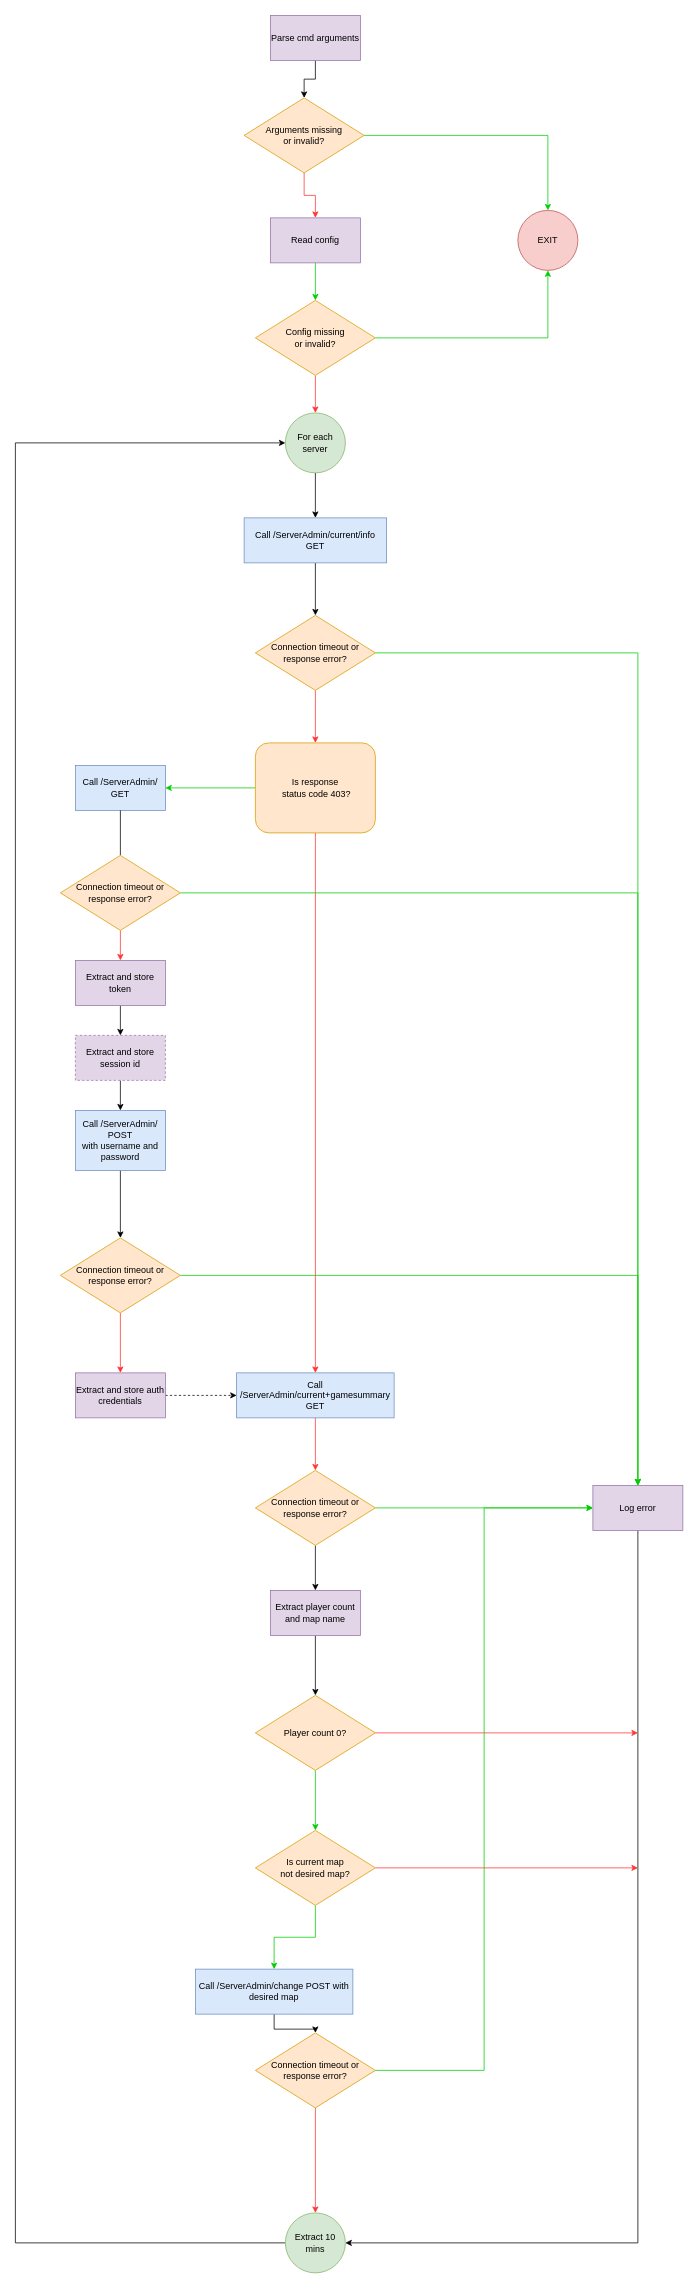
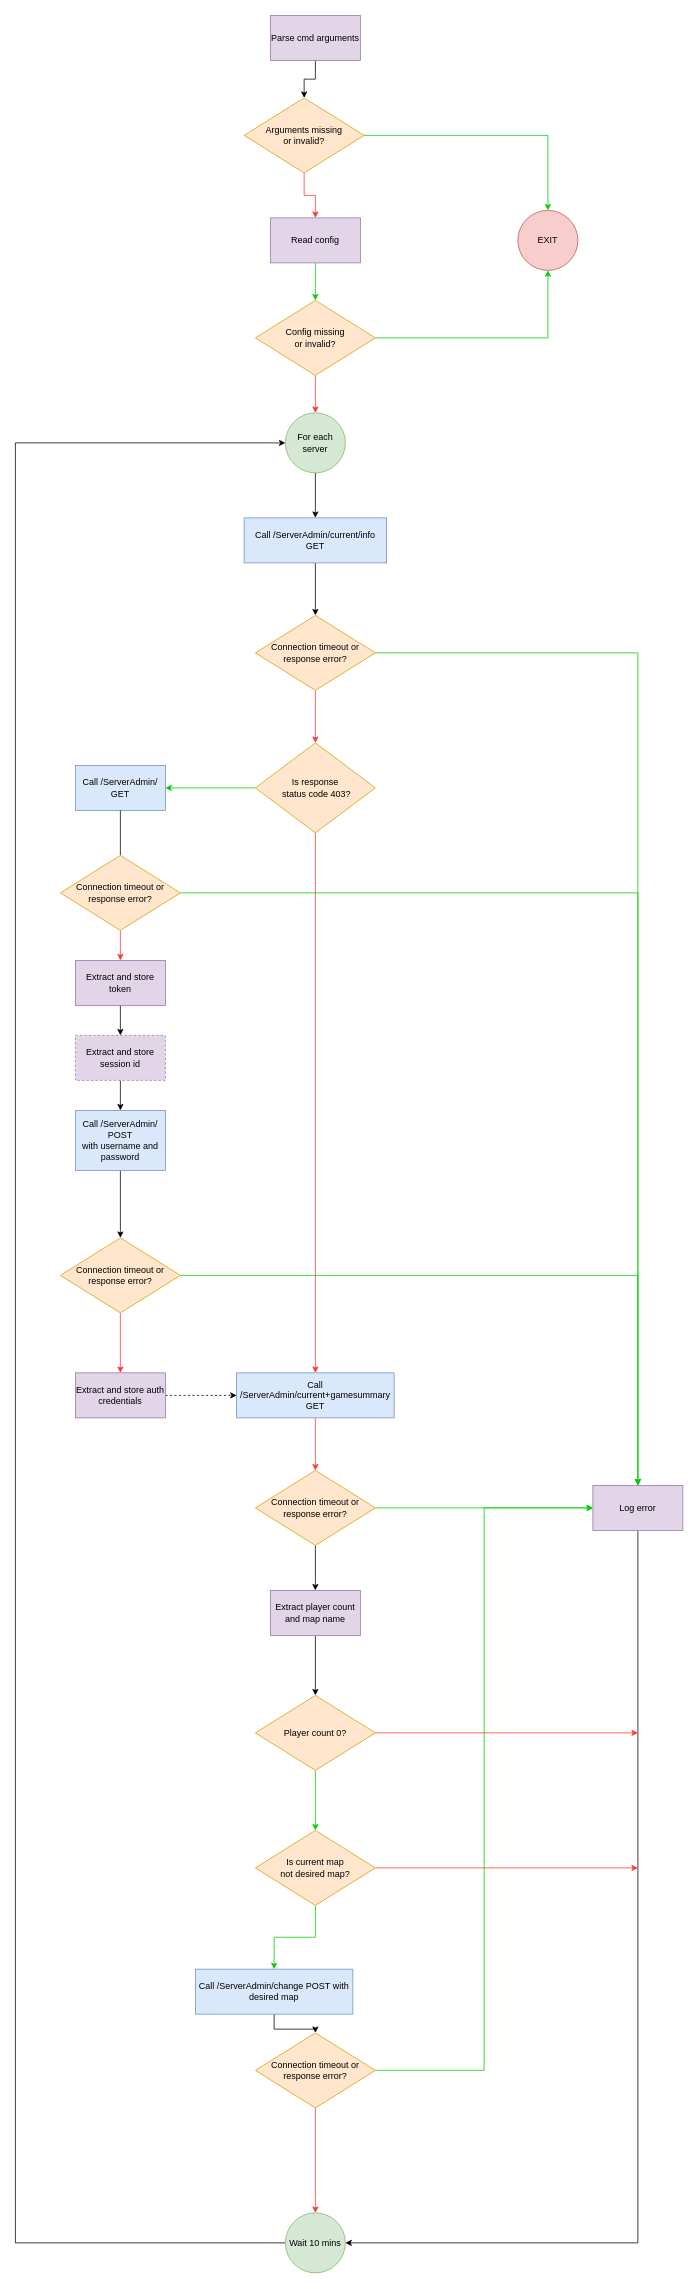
node "Is response status code 403?": shape rounded rectangle -> diamond
node "Extract 10 mins": label "Extract 10 mins" -> "Wait 10 mins"
